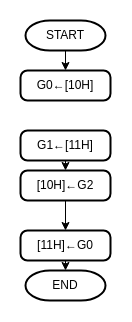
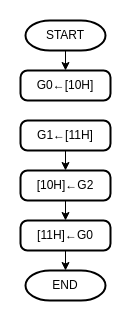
node "G1←[11H]": moved (66, 146) -> (66, 136)
node "[11H]←G0": moved (66, 246) -> (66, 236)
